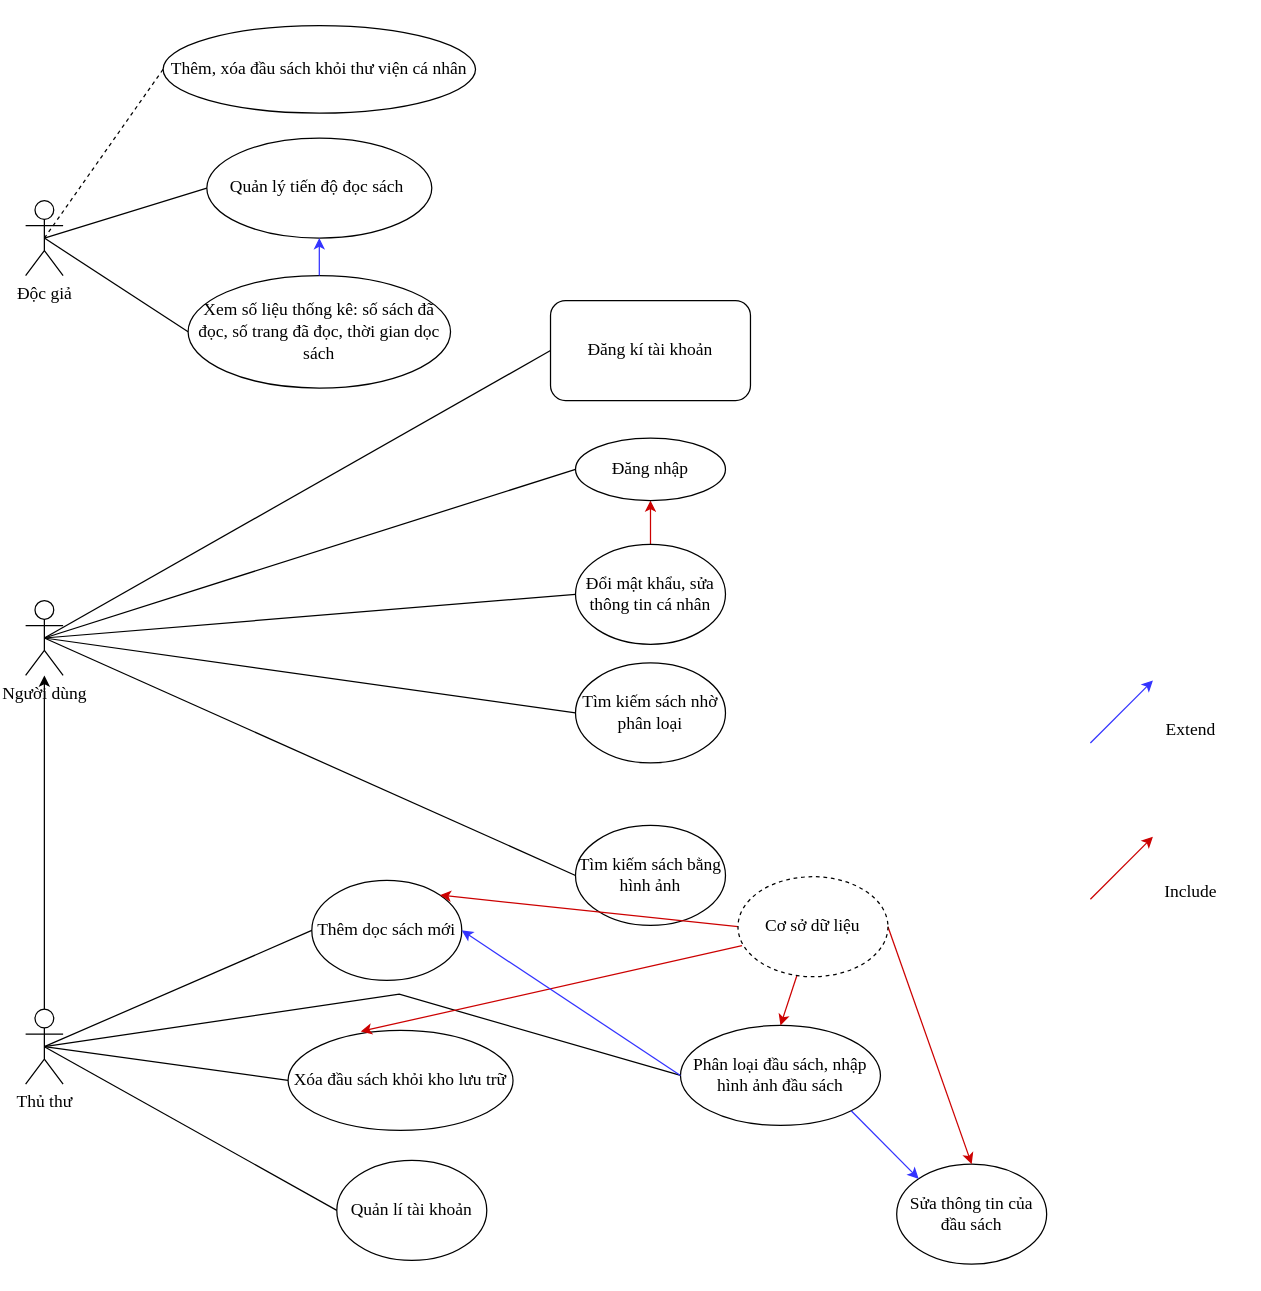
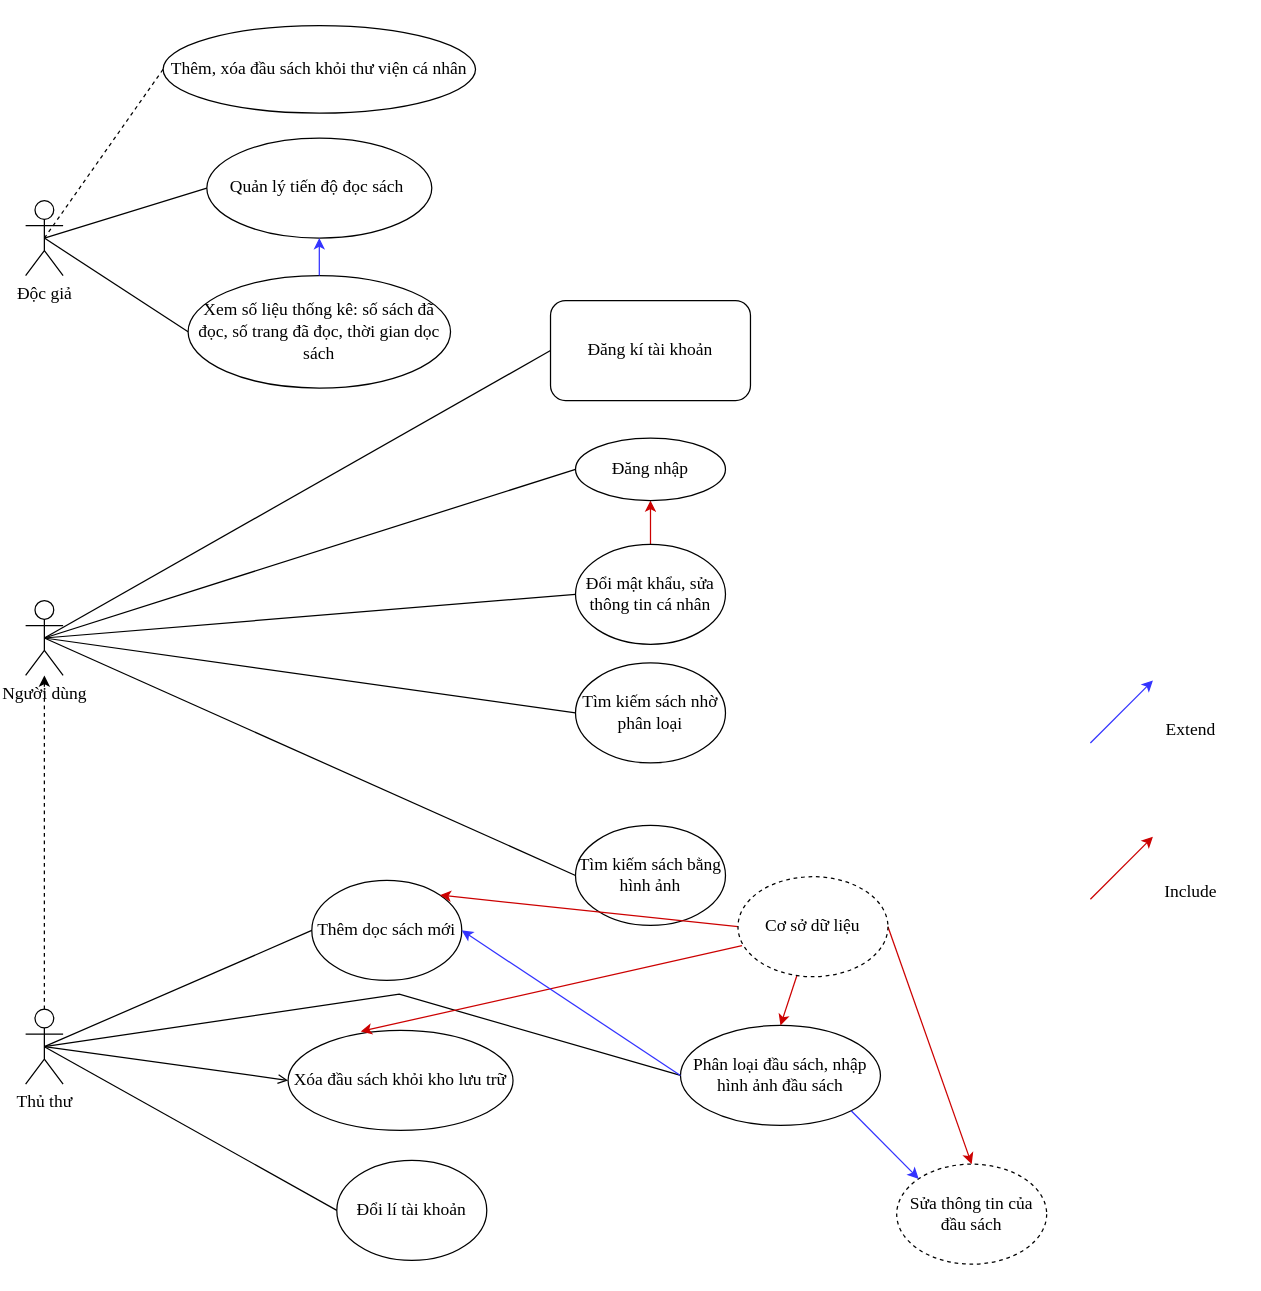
edge "Thủ thư" -> "Người dùng": style solid -> dashed
edge "Thủ thư" -- "Xóa đầu sách khỏi kho lưu trữ": arrowhead none -> open
node "Quản lí tài khoản": label "Quản lí tài khoản" -> "Đổi lí tài khoản"
node "Sửa thông tin của đầu sách": style solid -> dashed
